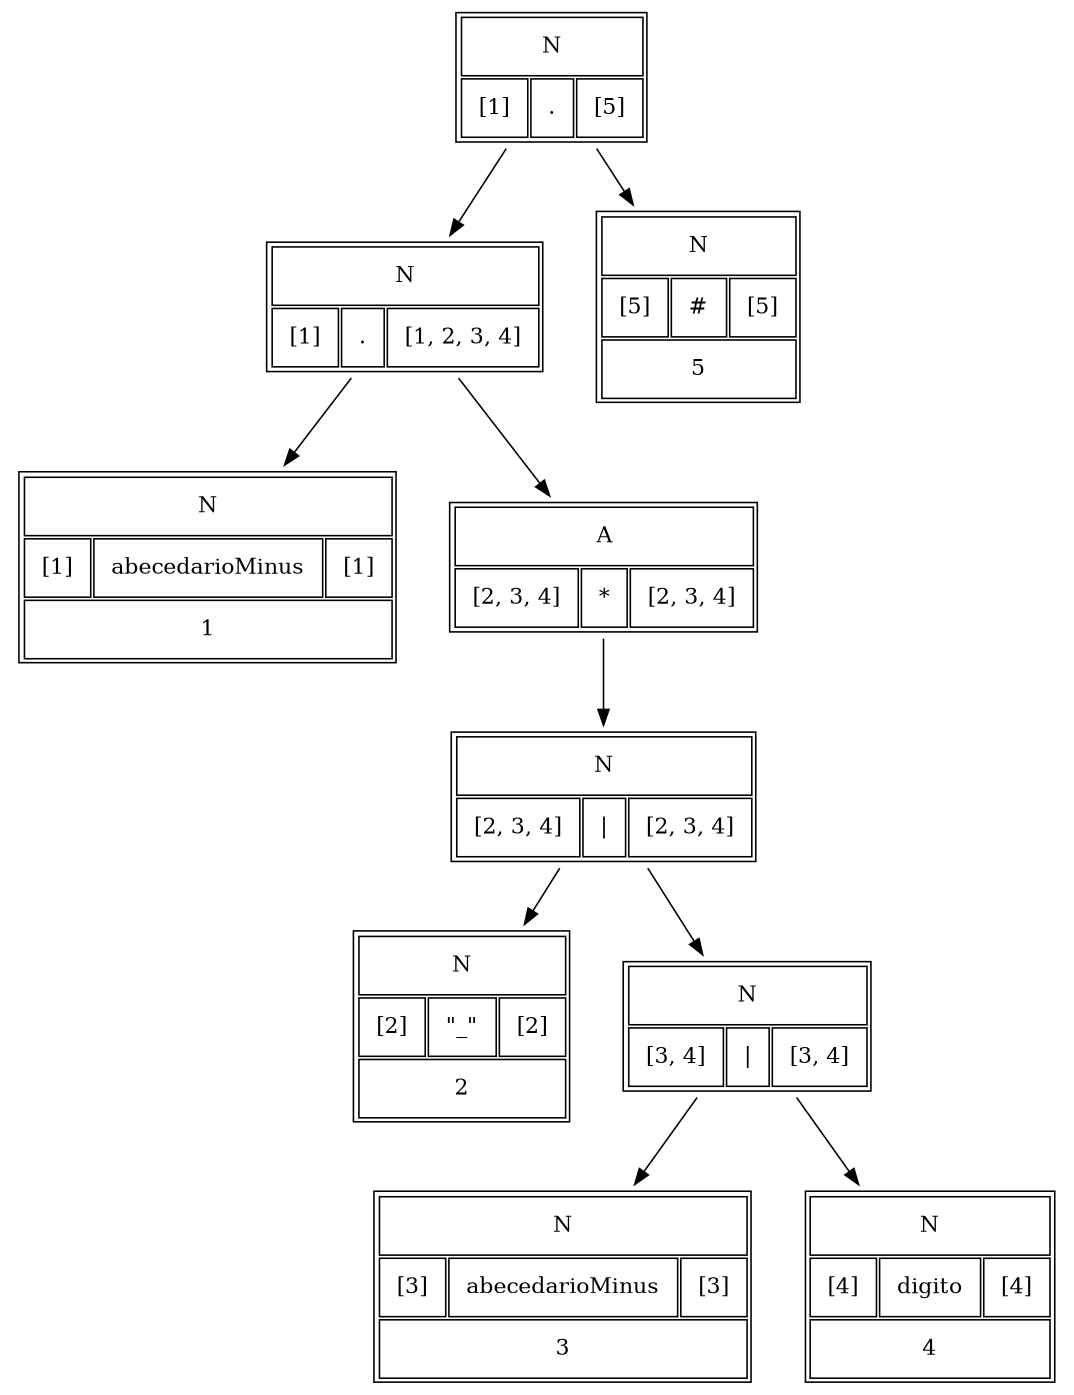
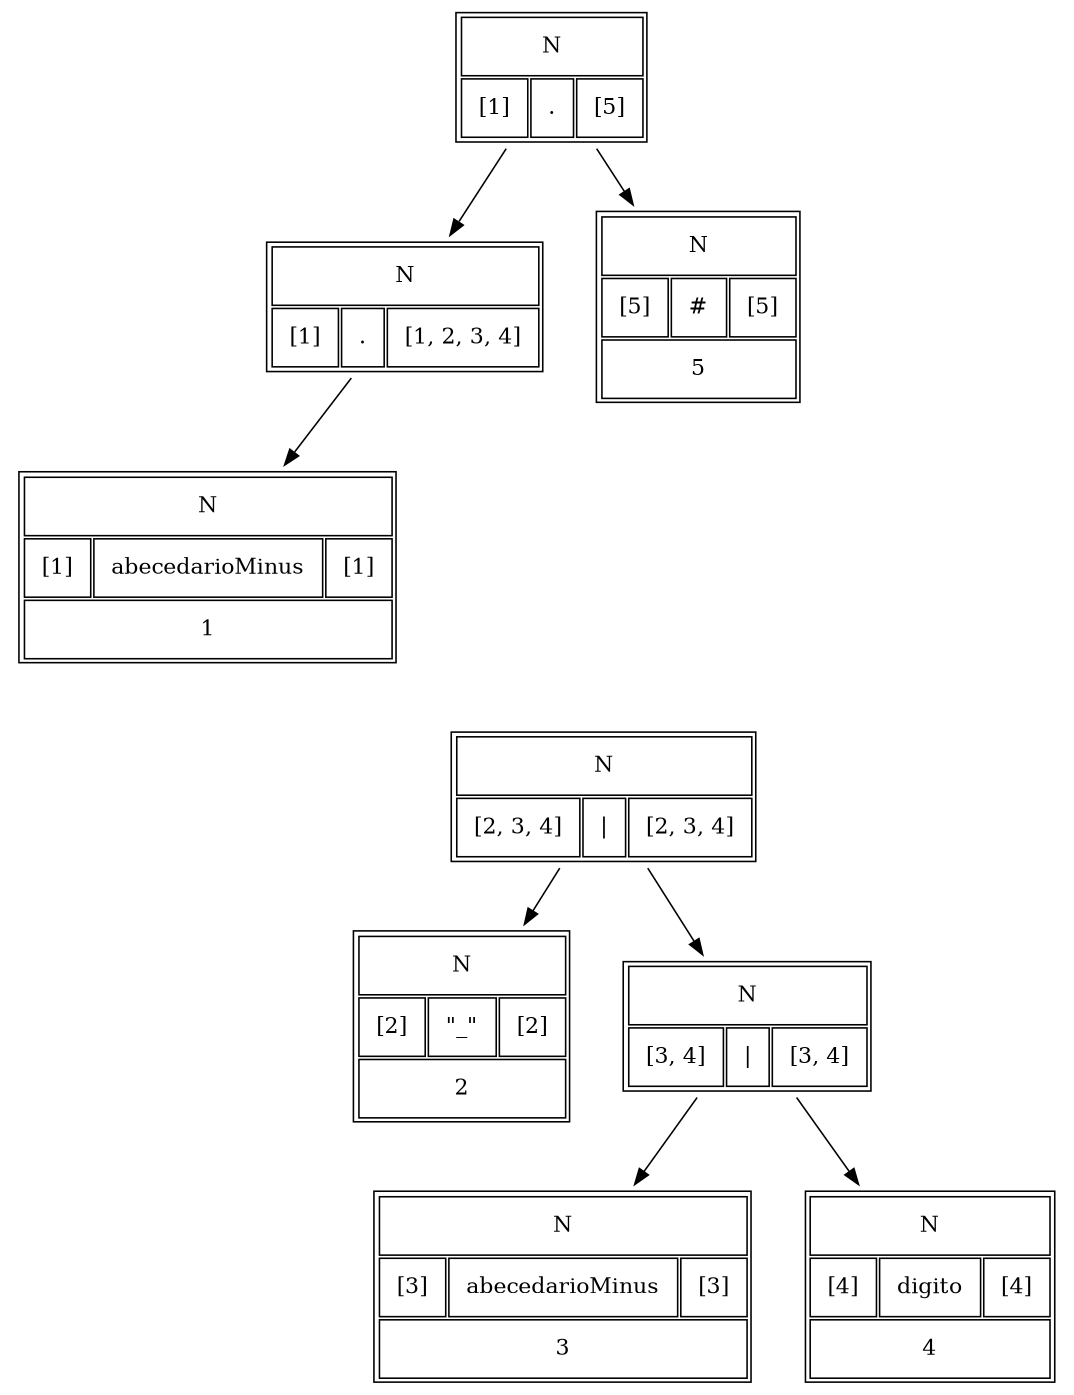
node "A": removed
